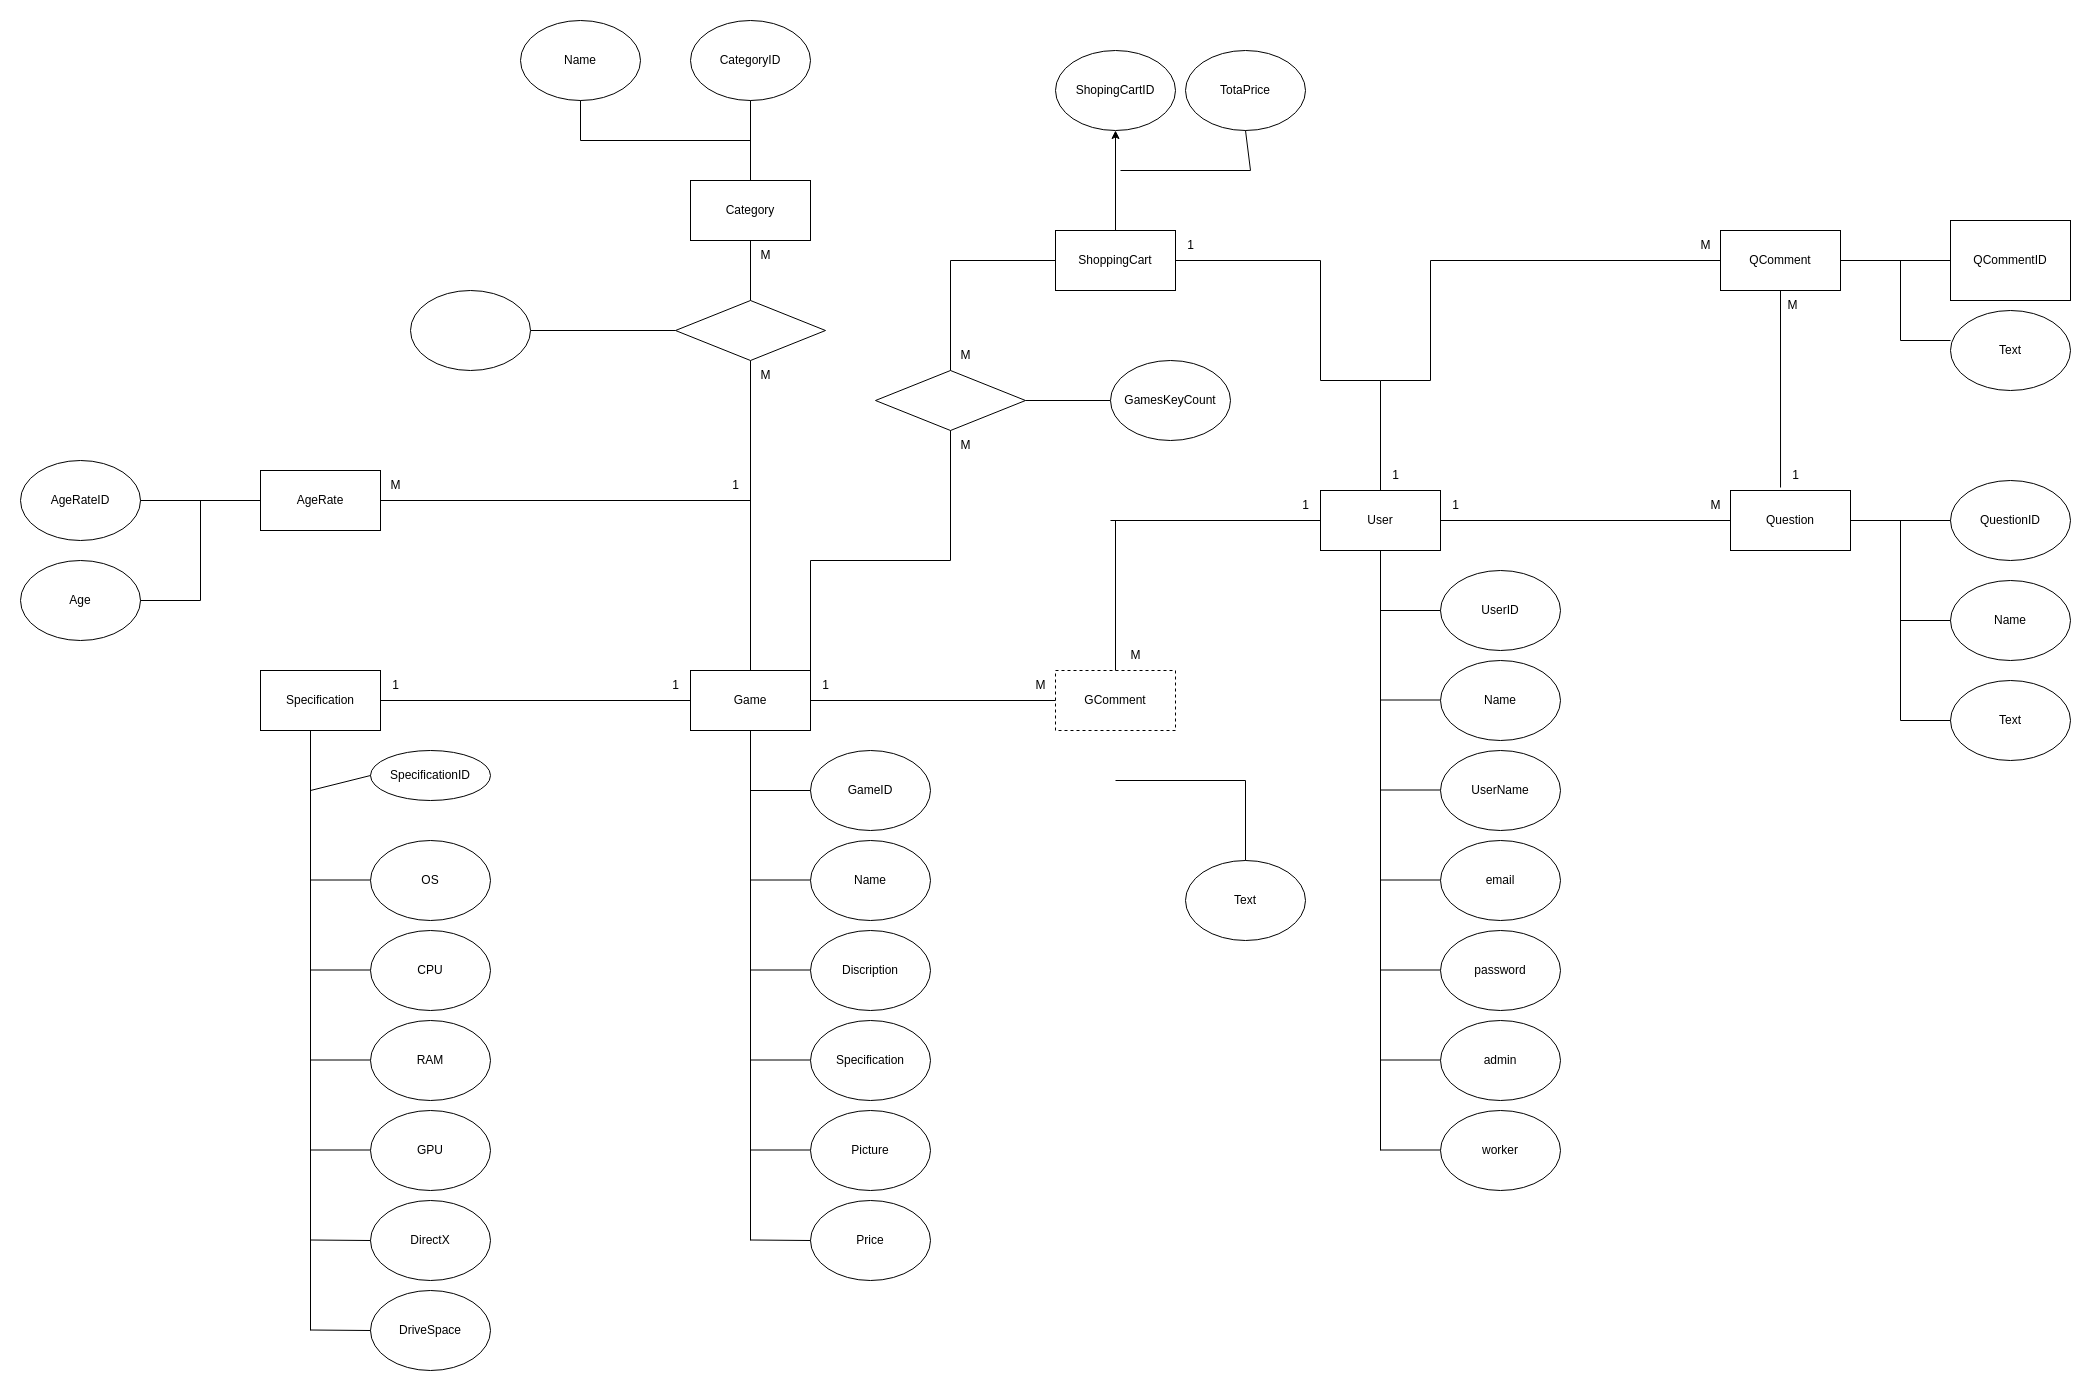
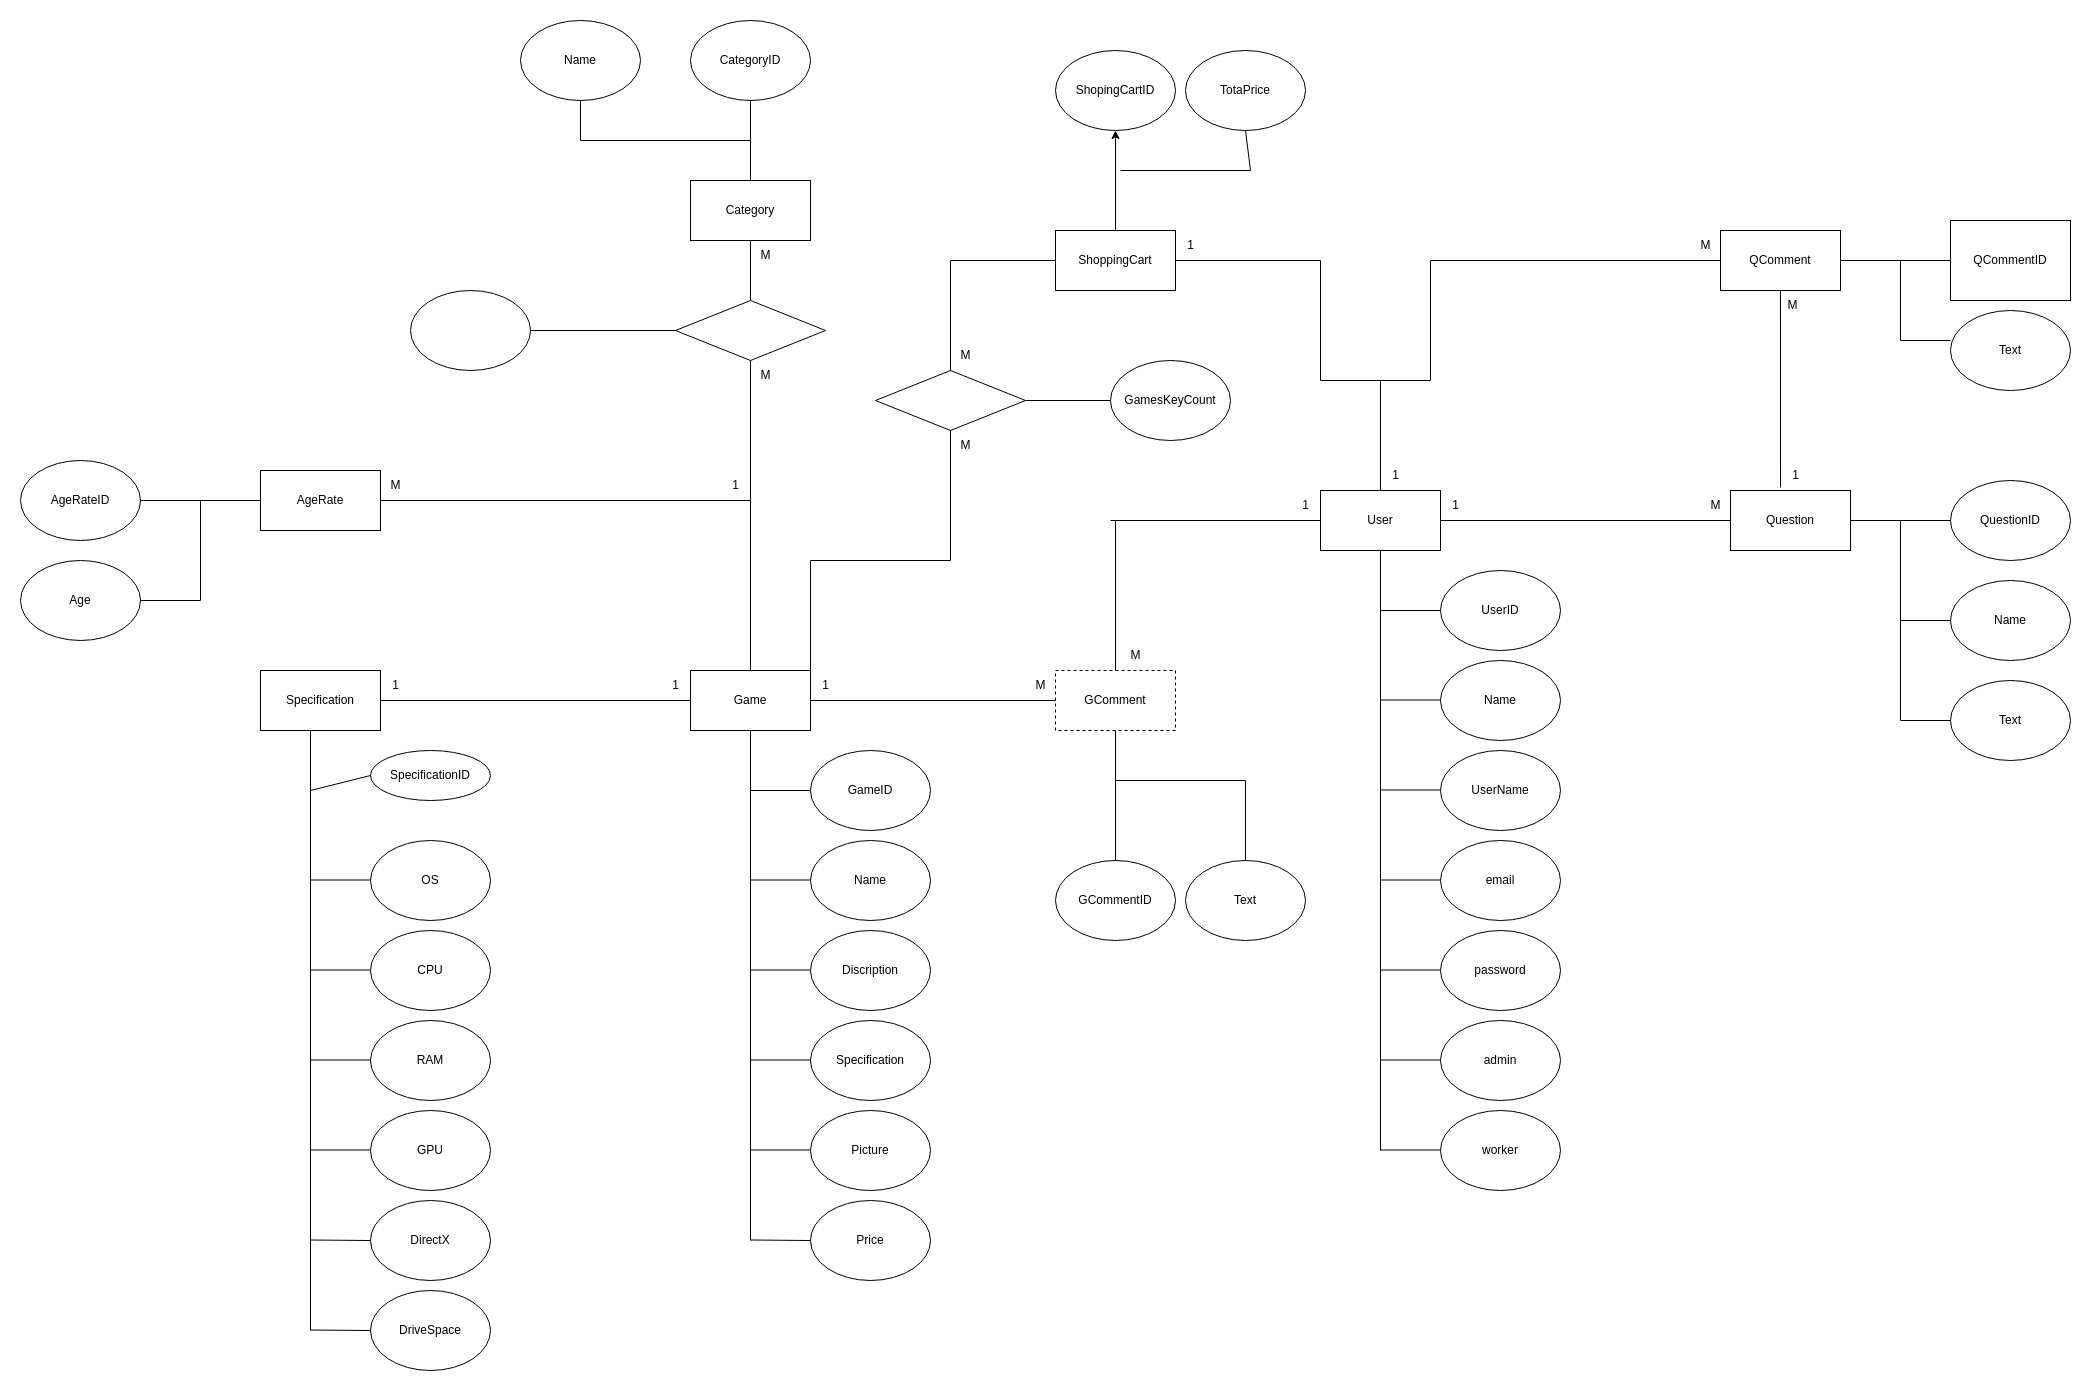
edge "GComment" -- "GCommentID": added
node "GCommentID": added
